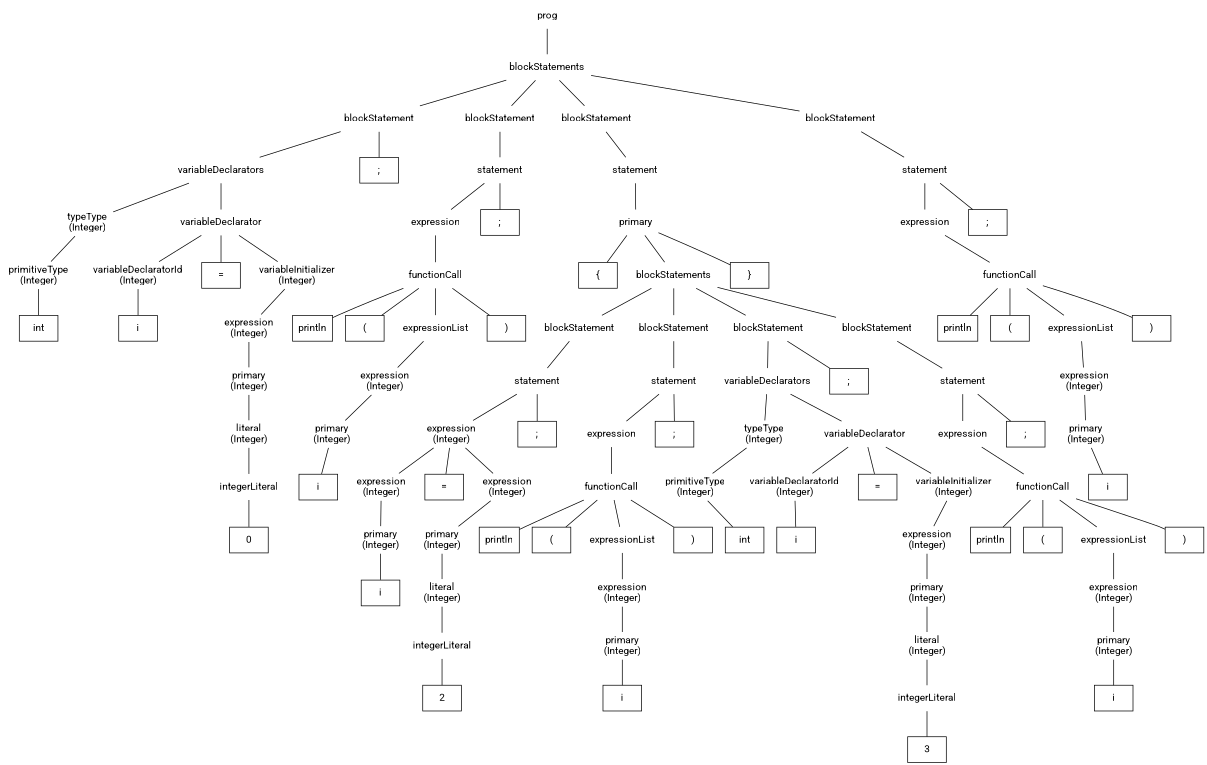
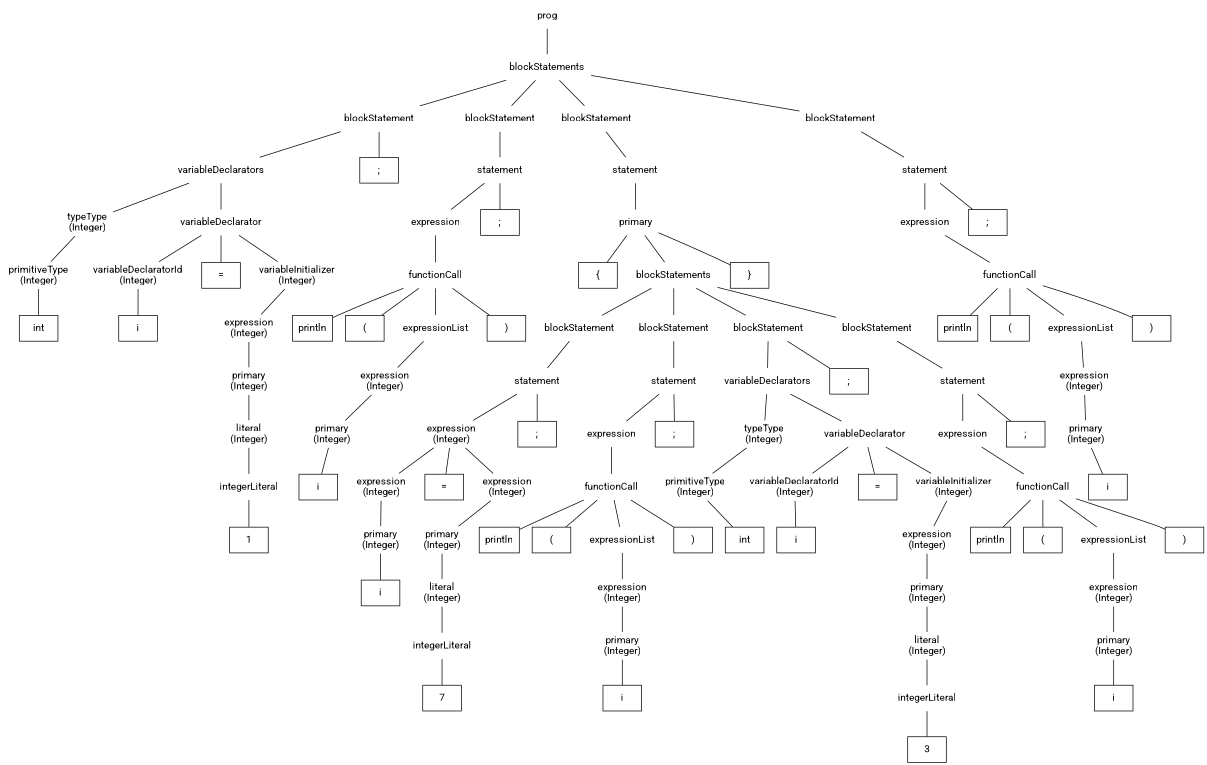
node "0": label "0" -> "1"
node "2": label "2" -> "7"
